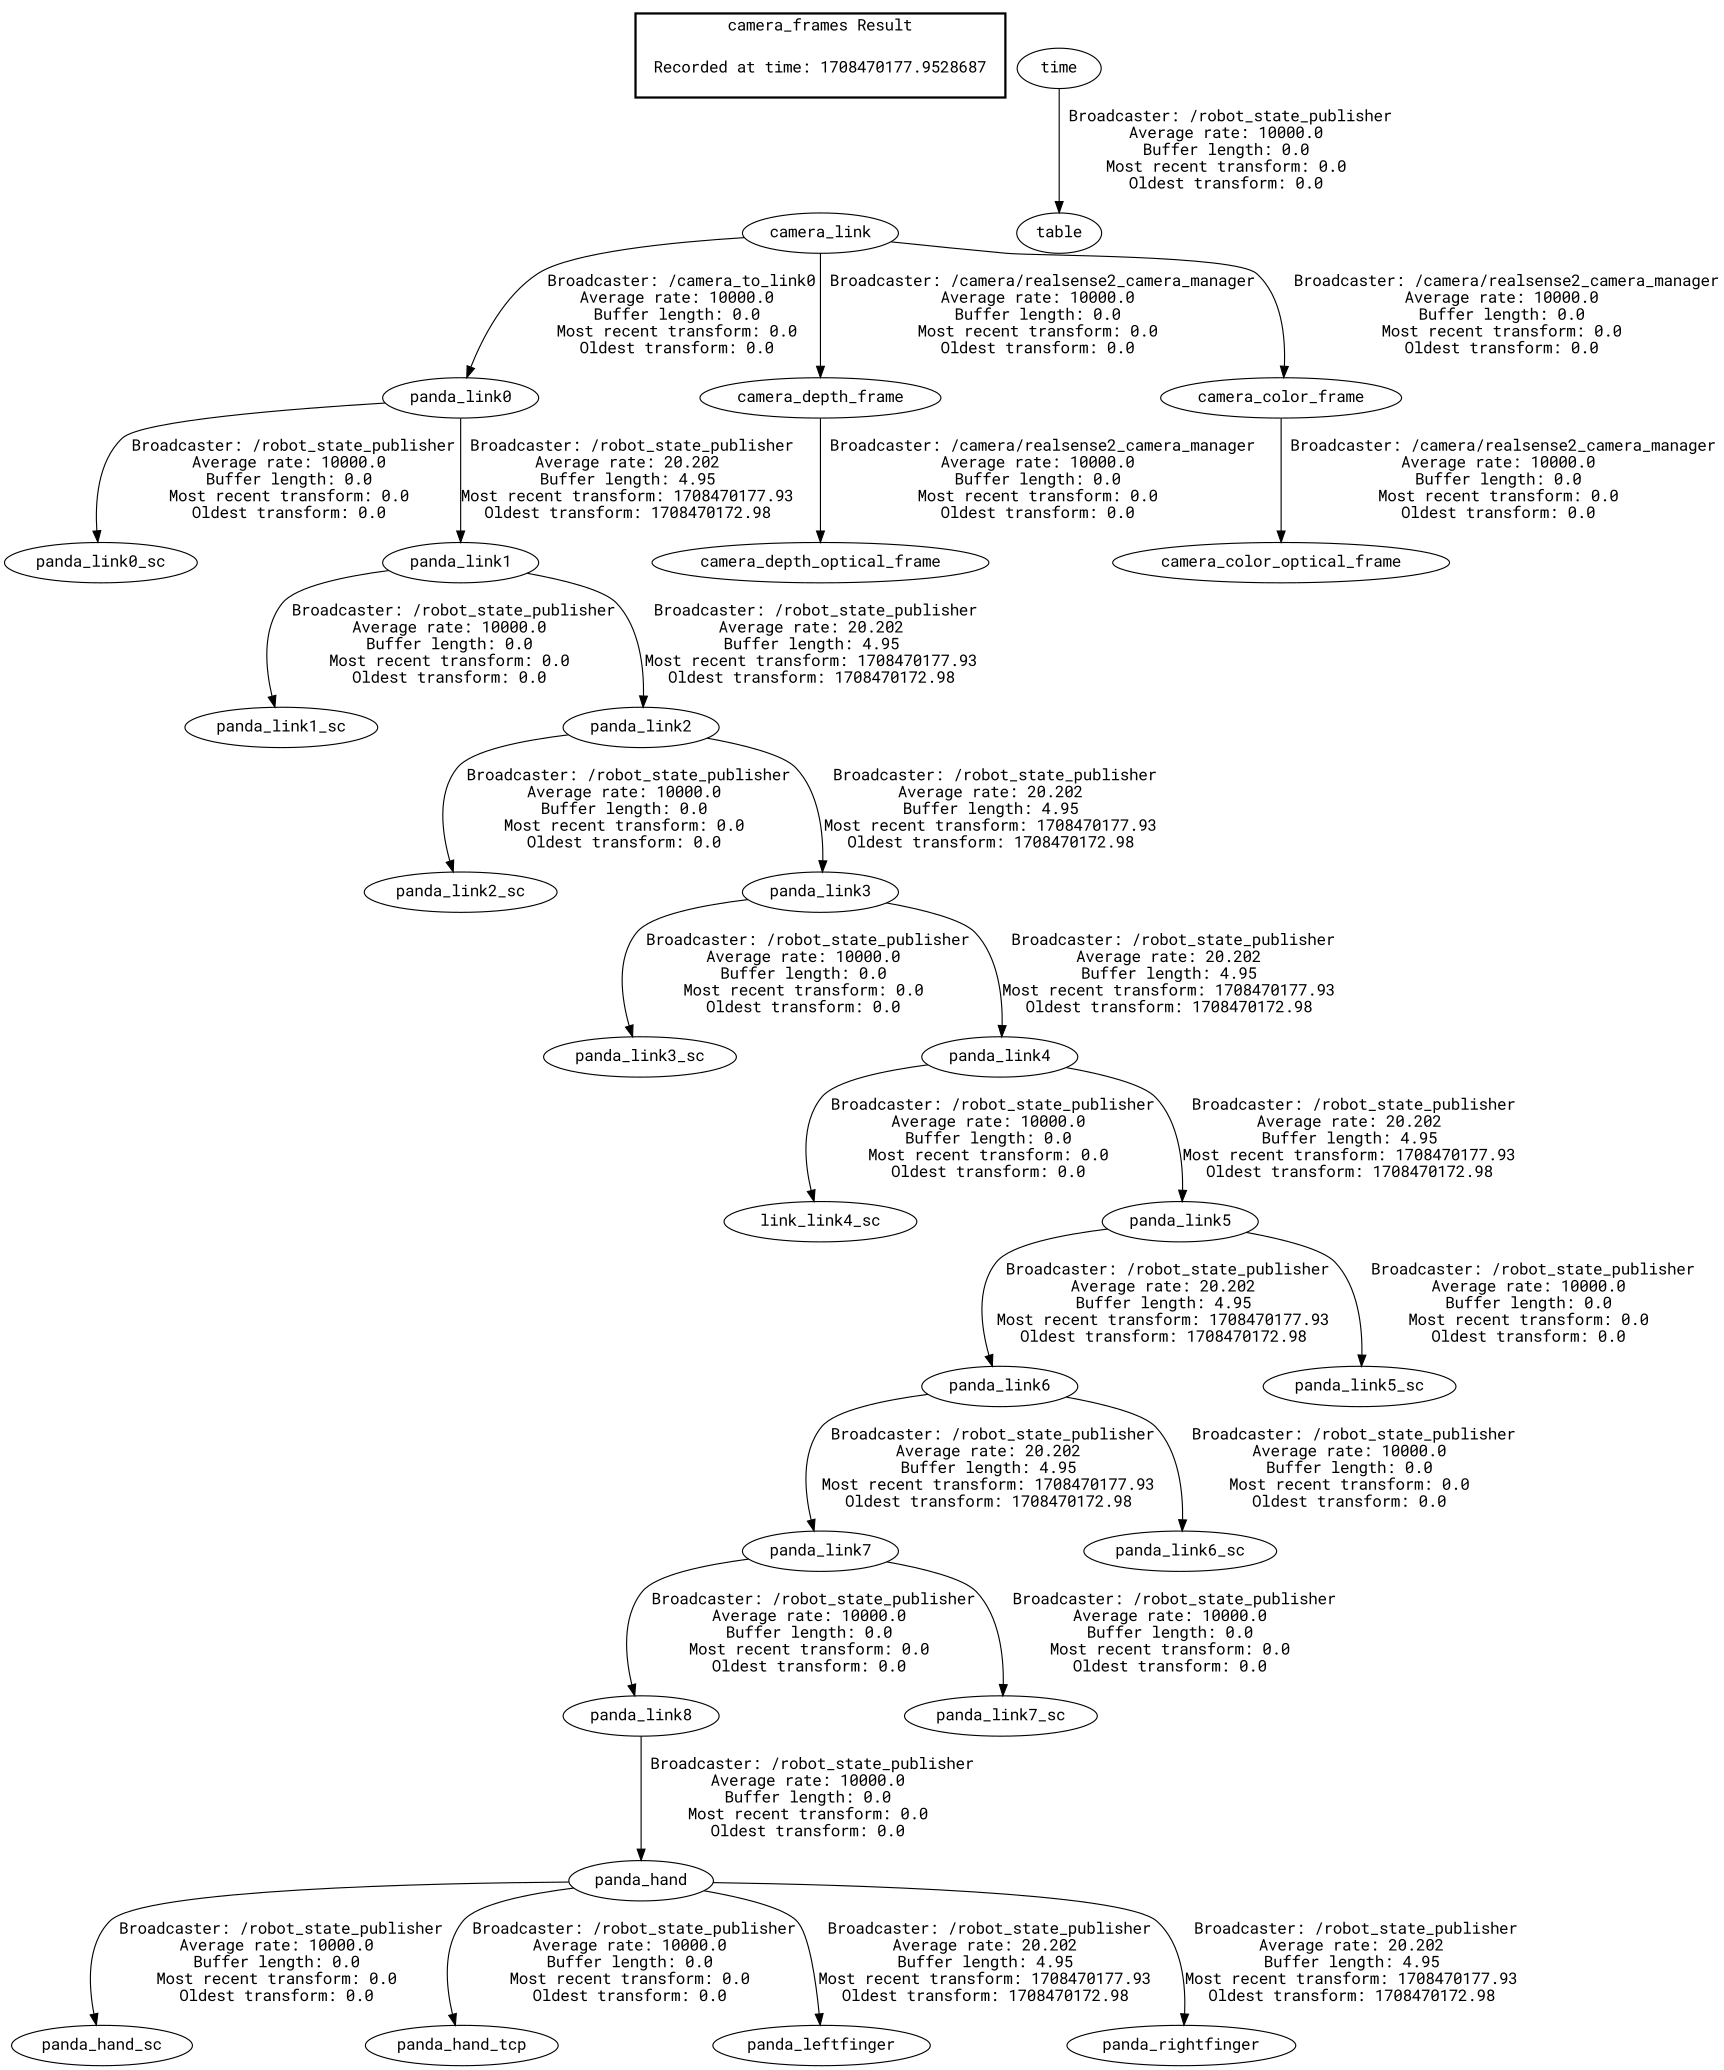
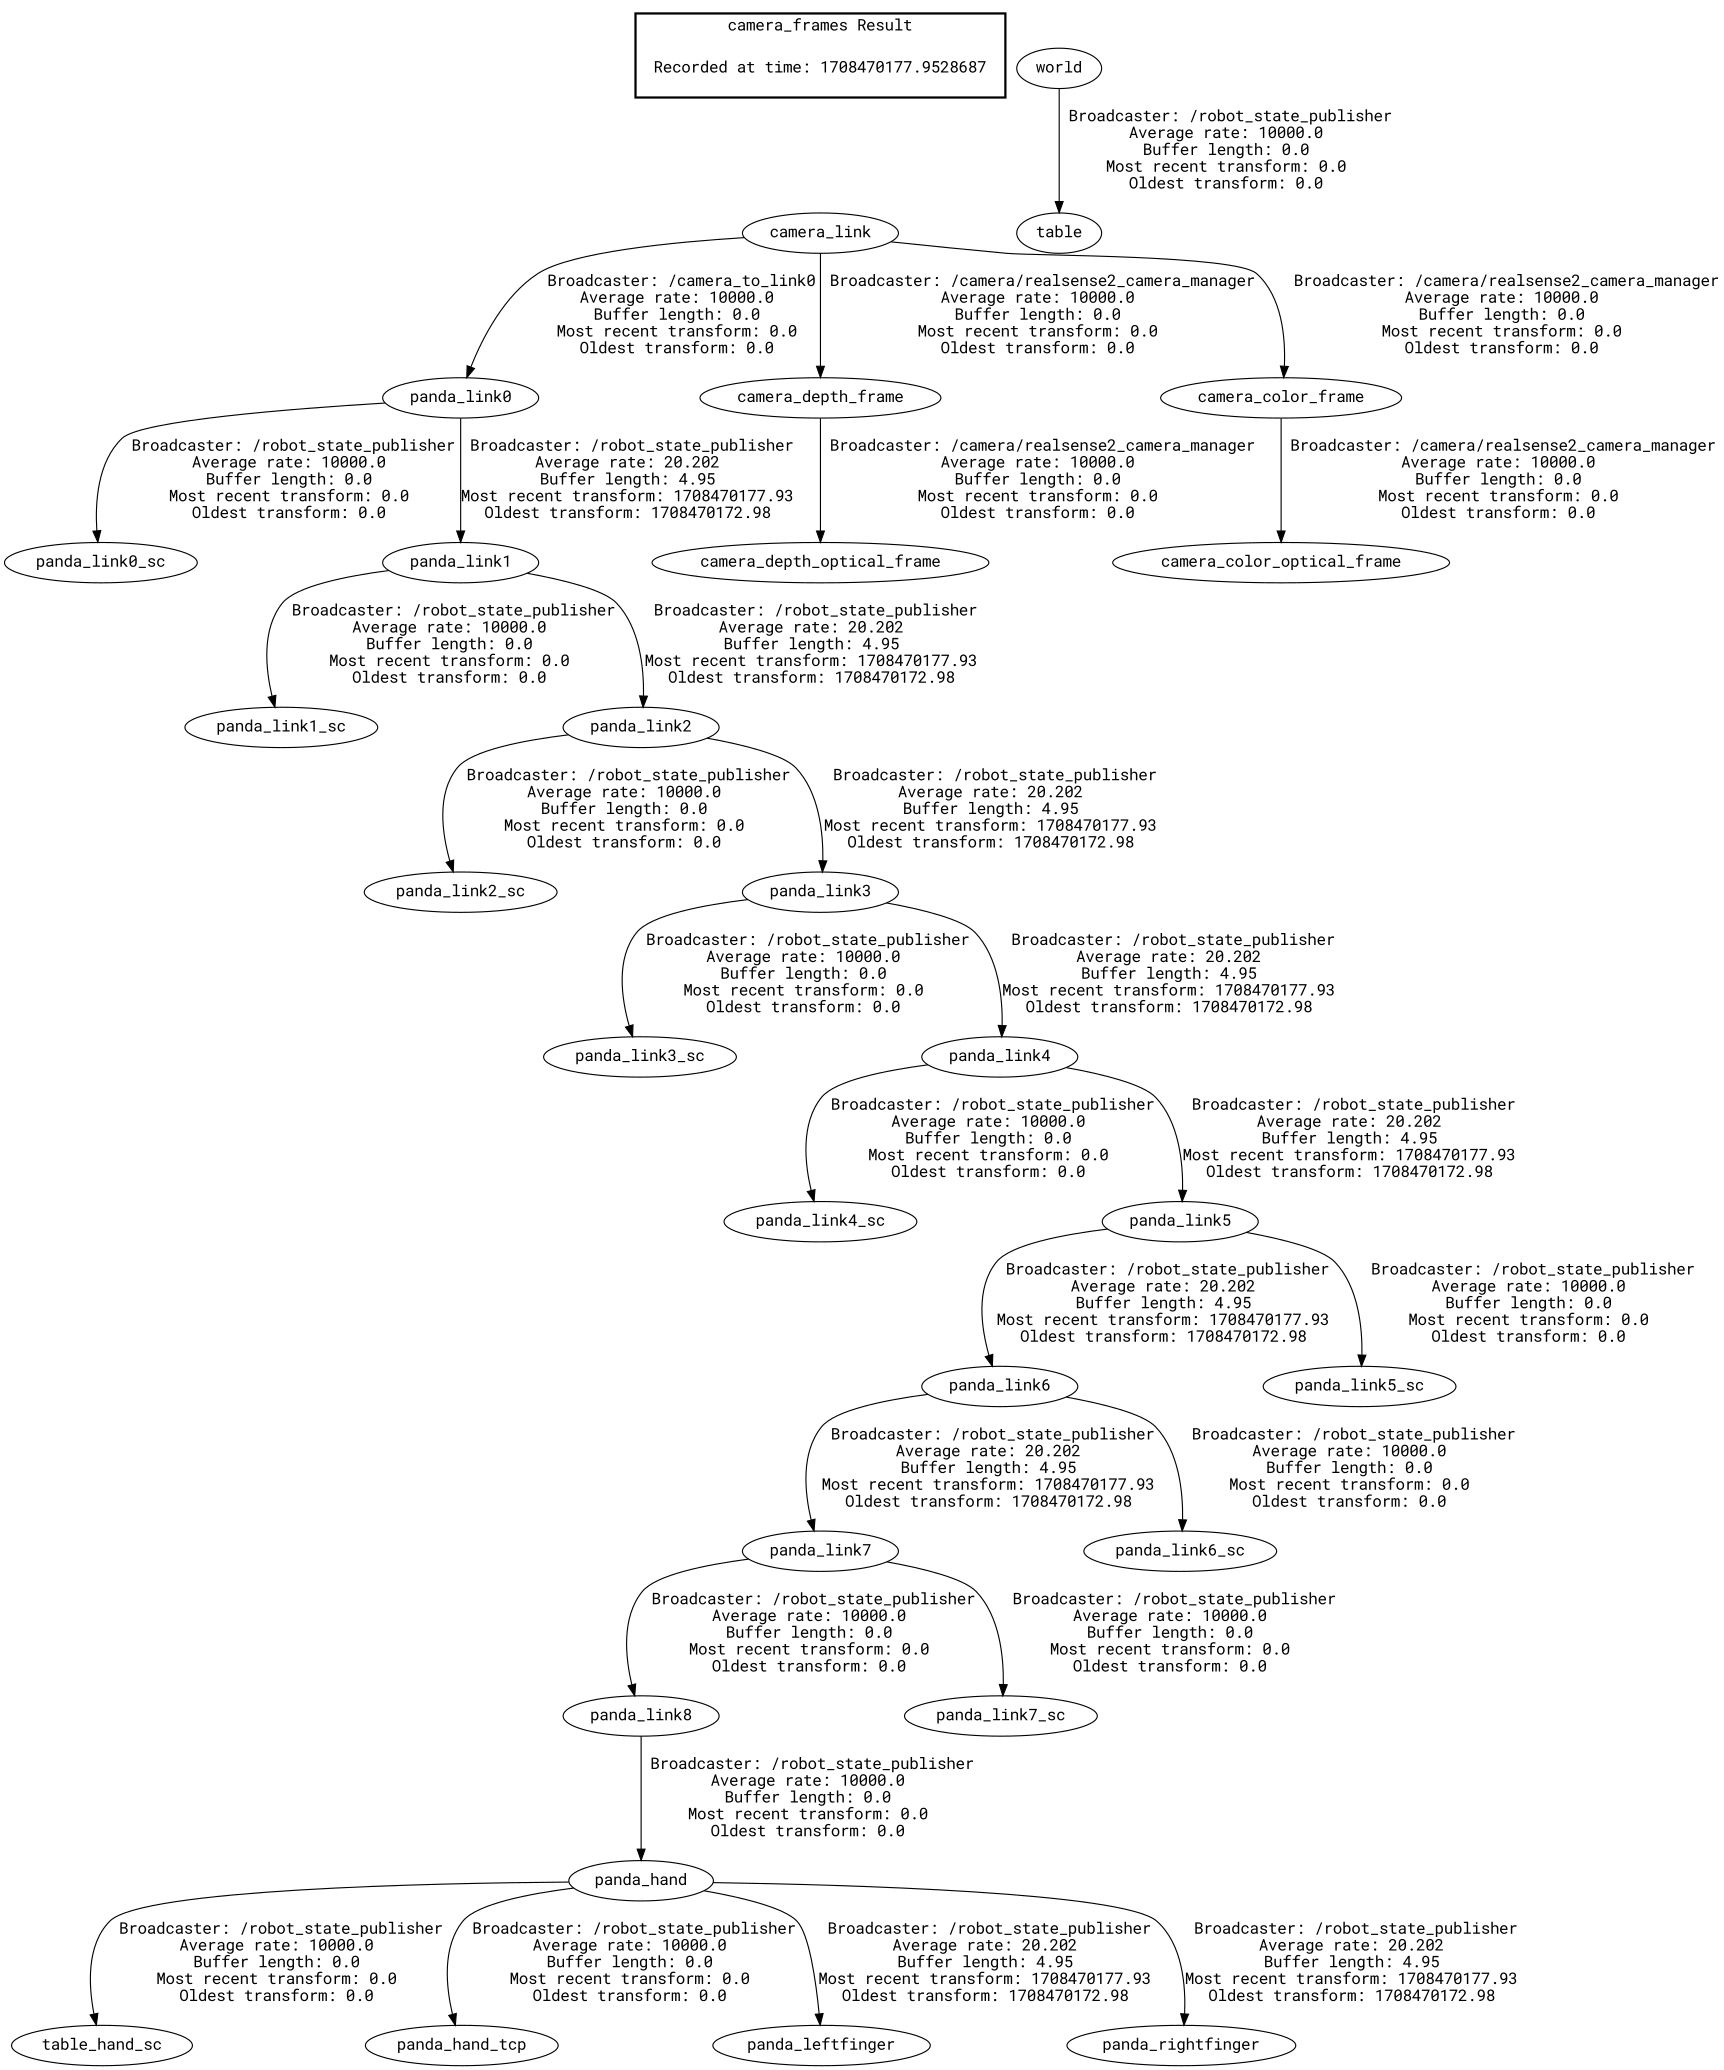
node "time": label "time" -> "world"
node "link_link4_sc": label "link_link4_sc" -> "panda_link4_sc"
node "panda_hand_sc": label "panda_hand_sc" -> "table_hand_sc"
